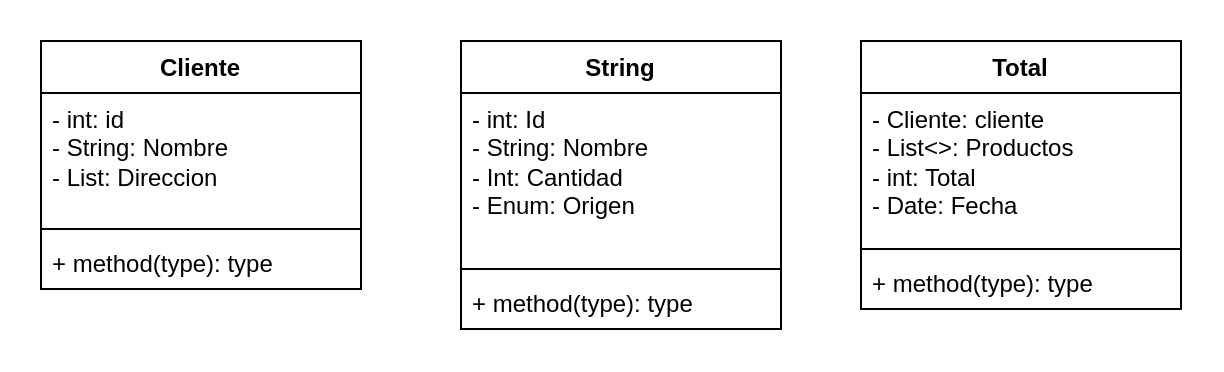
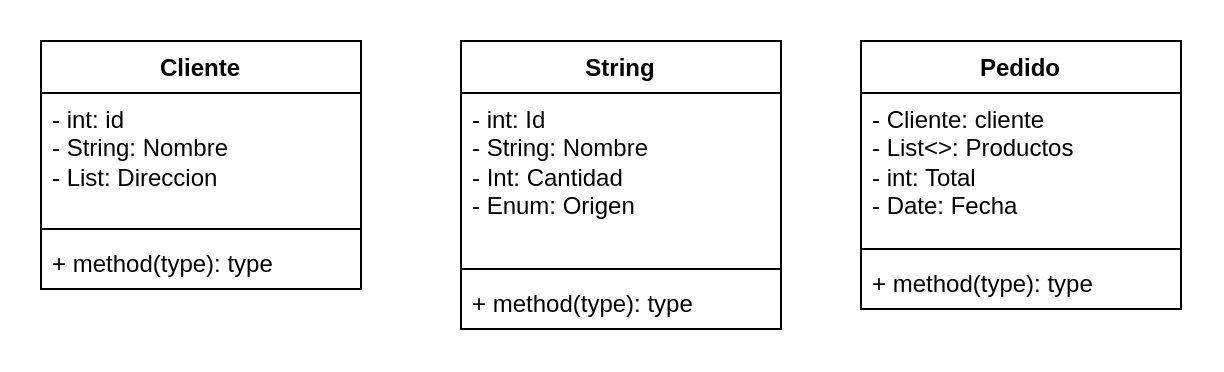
node "Total": label "Total" -> "Pedido"
